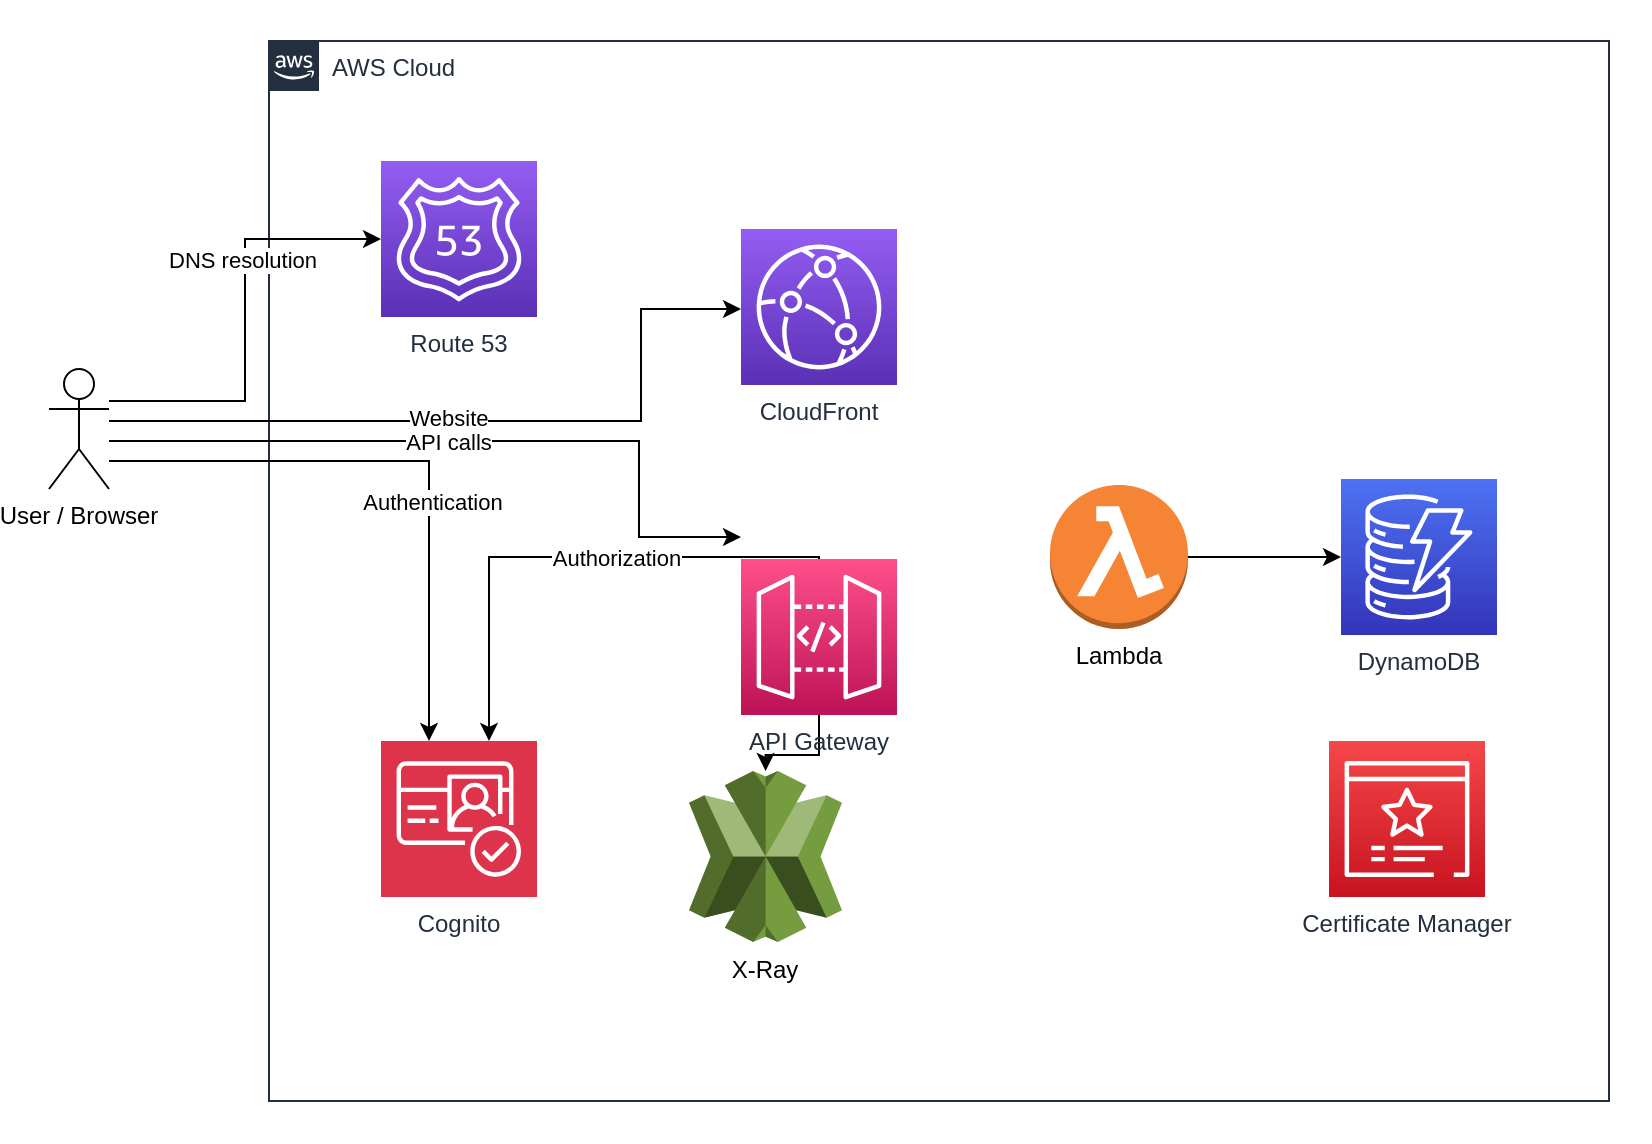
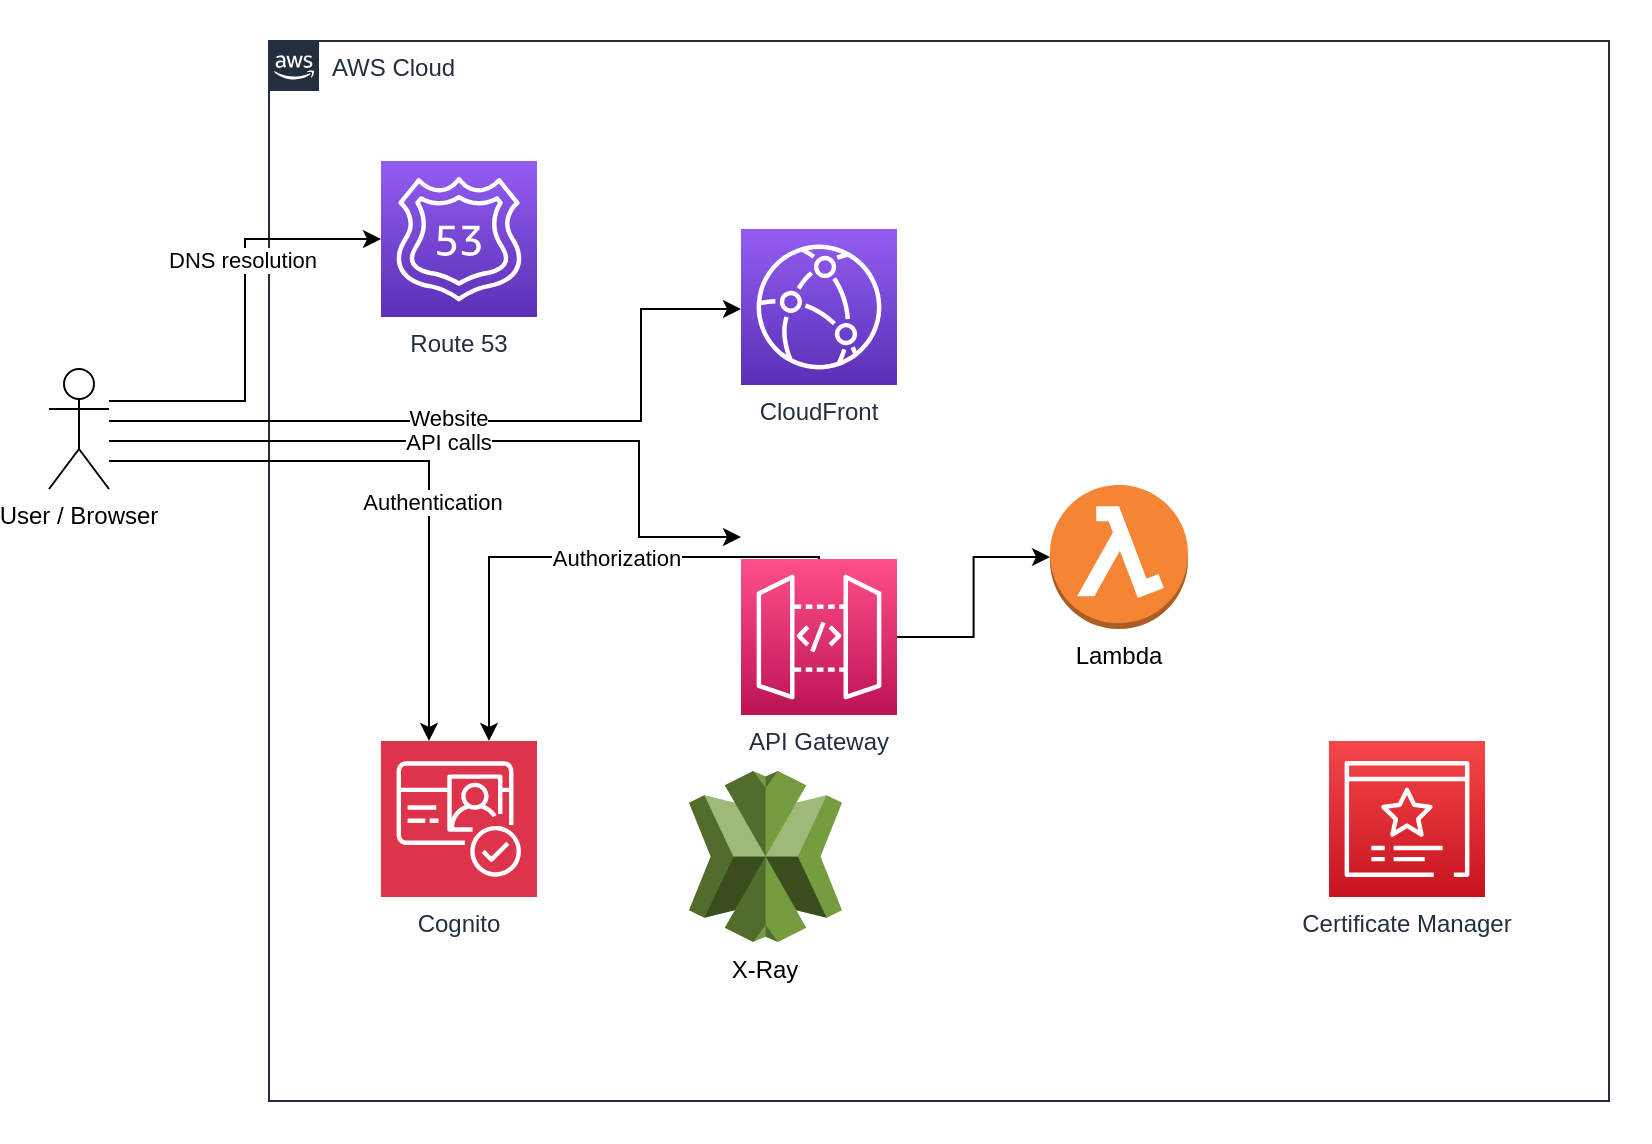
edge "Lambda" -> "DynamoDB": removed
node "DynamoDB": removed
edge "API Gateway" -> "X-Ray": now "API Gateway" -> "Lambda"
